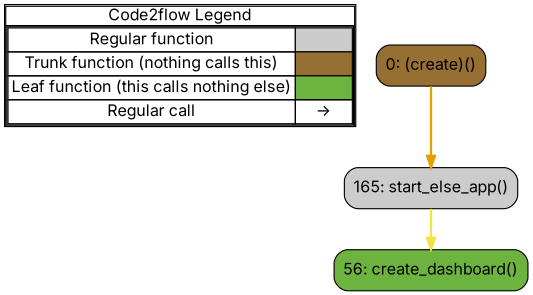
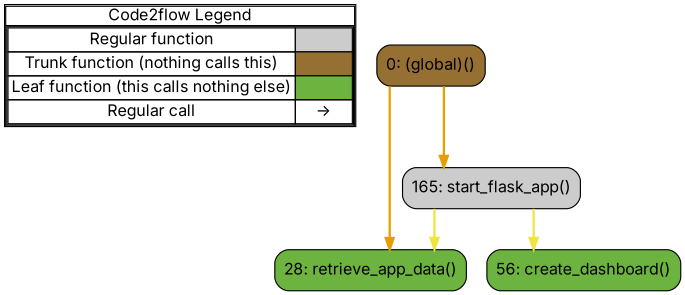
node "0: (create)()": label "0: (create)()" -> "0: (global)()"
node "165: start_else_app()": label "165: start_else_app()" -> "165: start_flask_app()"
node "28: retrieve_app_data()": added
